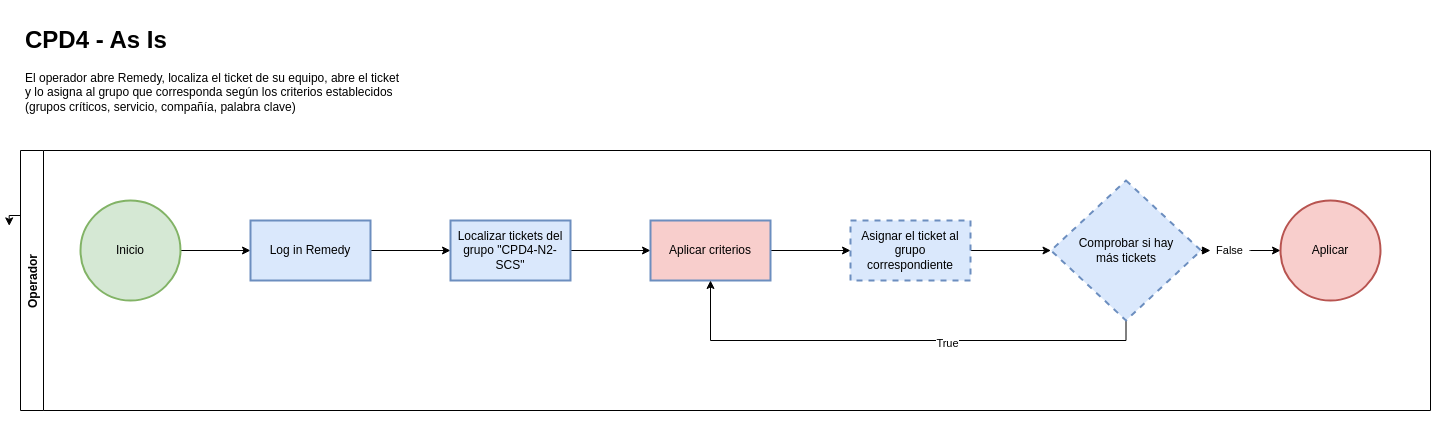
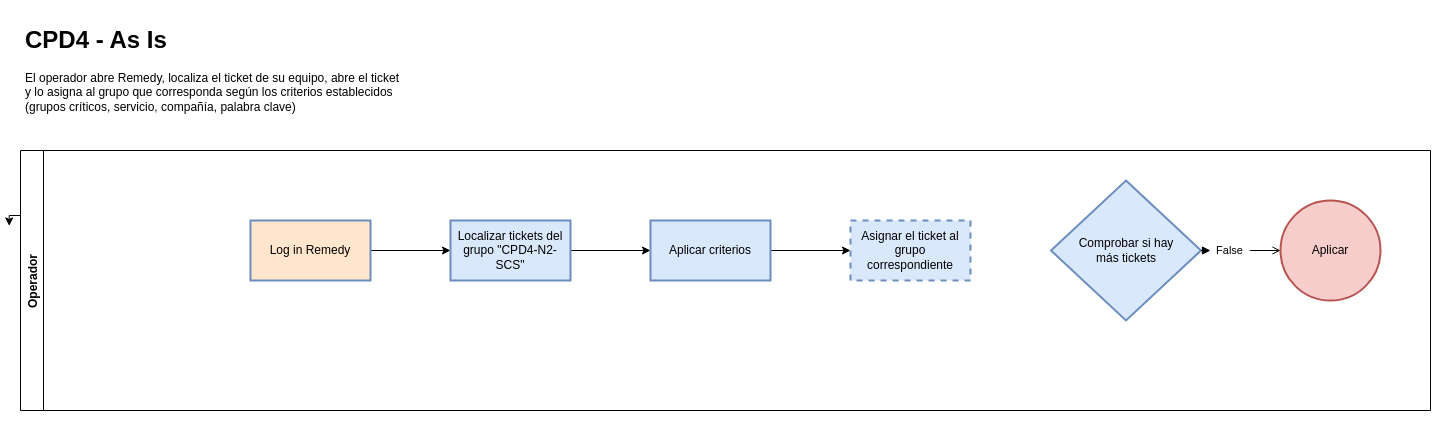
node "Inicio": removed
edge "Inicio" -> "Log in Remedy": removed
node "Log in Remedy": fillcolor #dae8fc -> #ffe6cc
node "Aplicar criterios": fillcolor #f8cecc -> #dae8fc
edge "Asignar el ticket al grupo correspondiente" -> "Comprobar si hay más tickets": removed
node "Comprobar si hay más tickets": style dashed -> solid
edge "False" -> "Aplicar": arrowhead classic -> open
edge "Comprobar si hay más tickets" -> "Aplicar criterios": removed, label "True"
